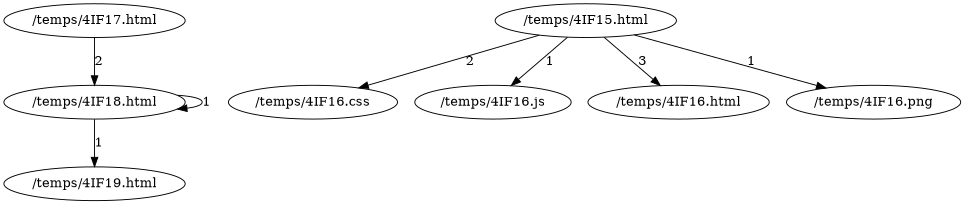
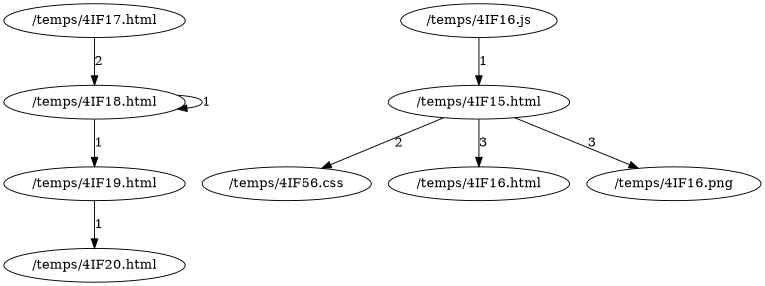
edge "/temps/4IF15.html" -> "/temps/4IF16.js": reversed
edge "/temps/4IF15.html" -> "/temps/4IF16.png": label "1" -> "3"
node "/temps/4IF16.css": label "/temps/4IF16.css" -> "/temps/4IF56.css"
node "/temps/4IF20.html": added
